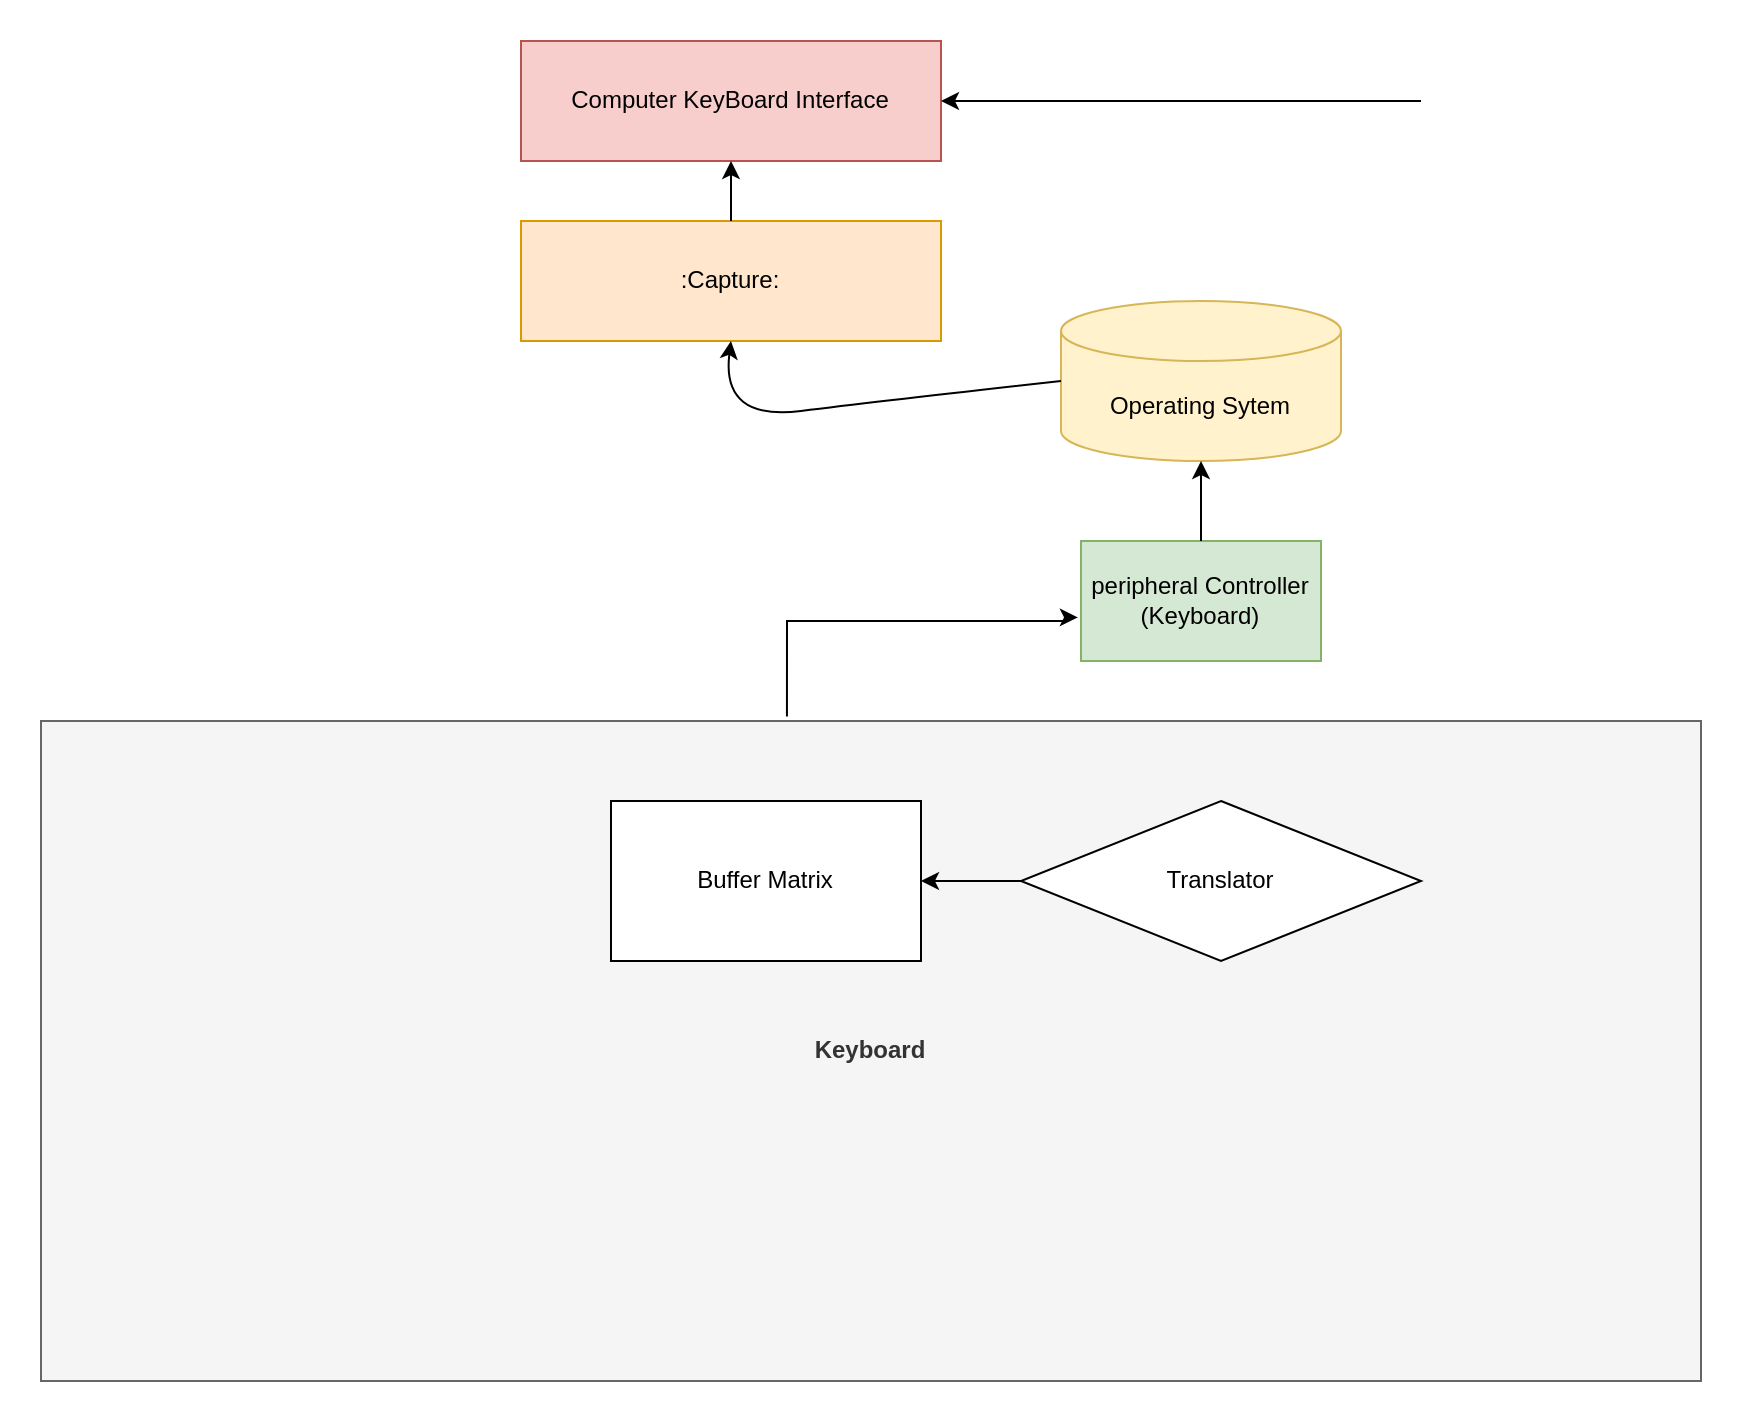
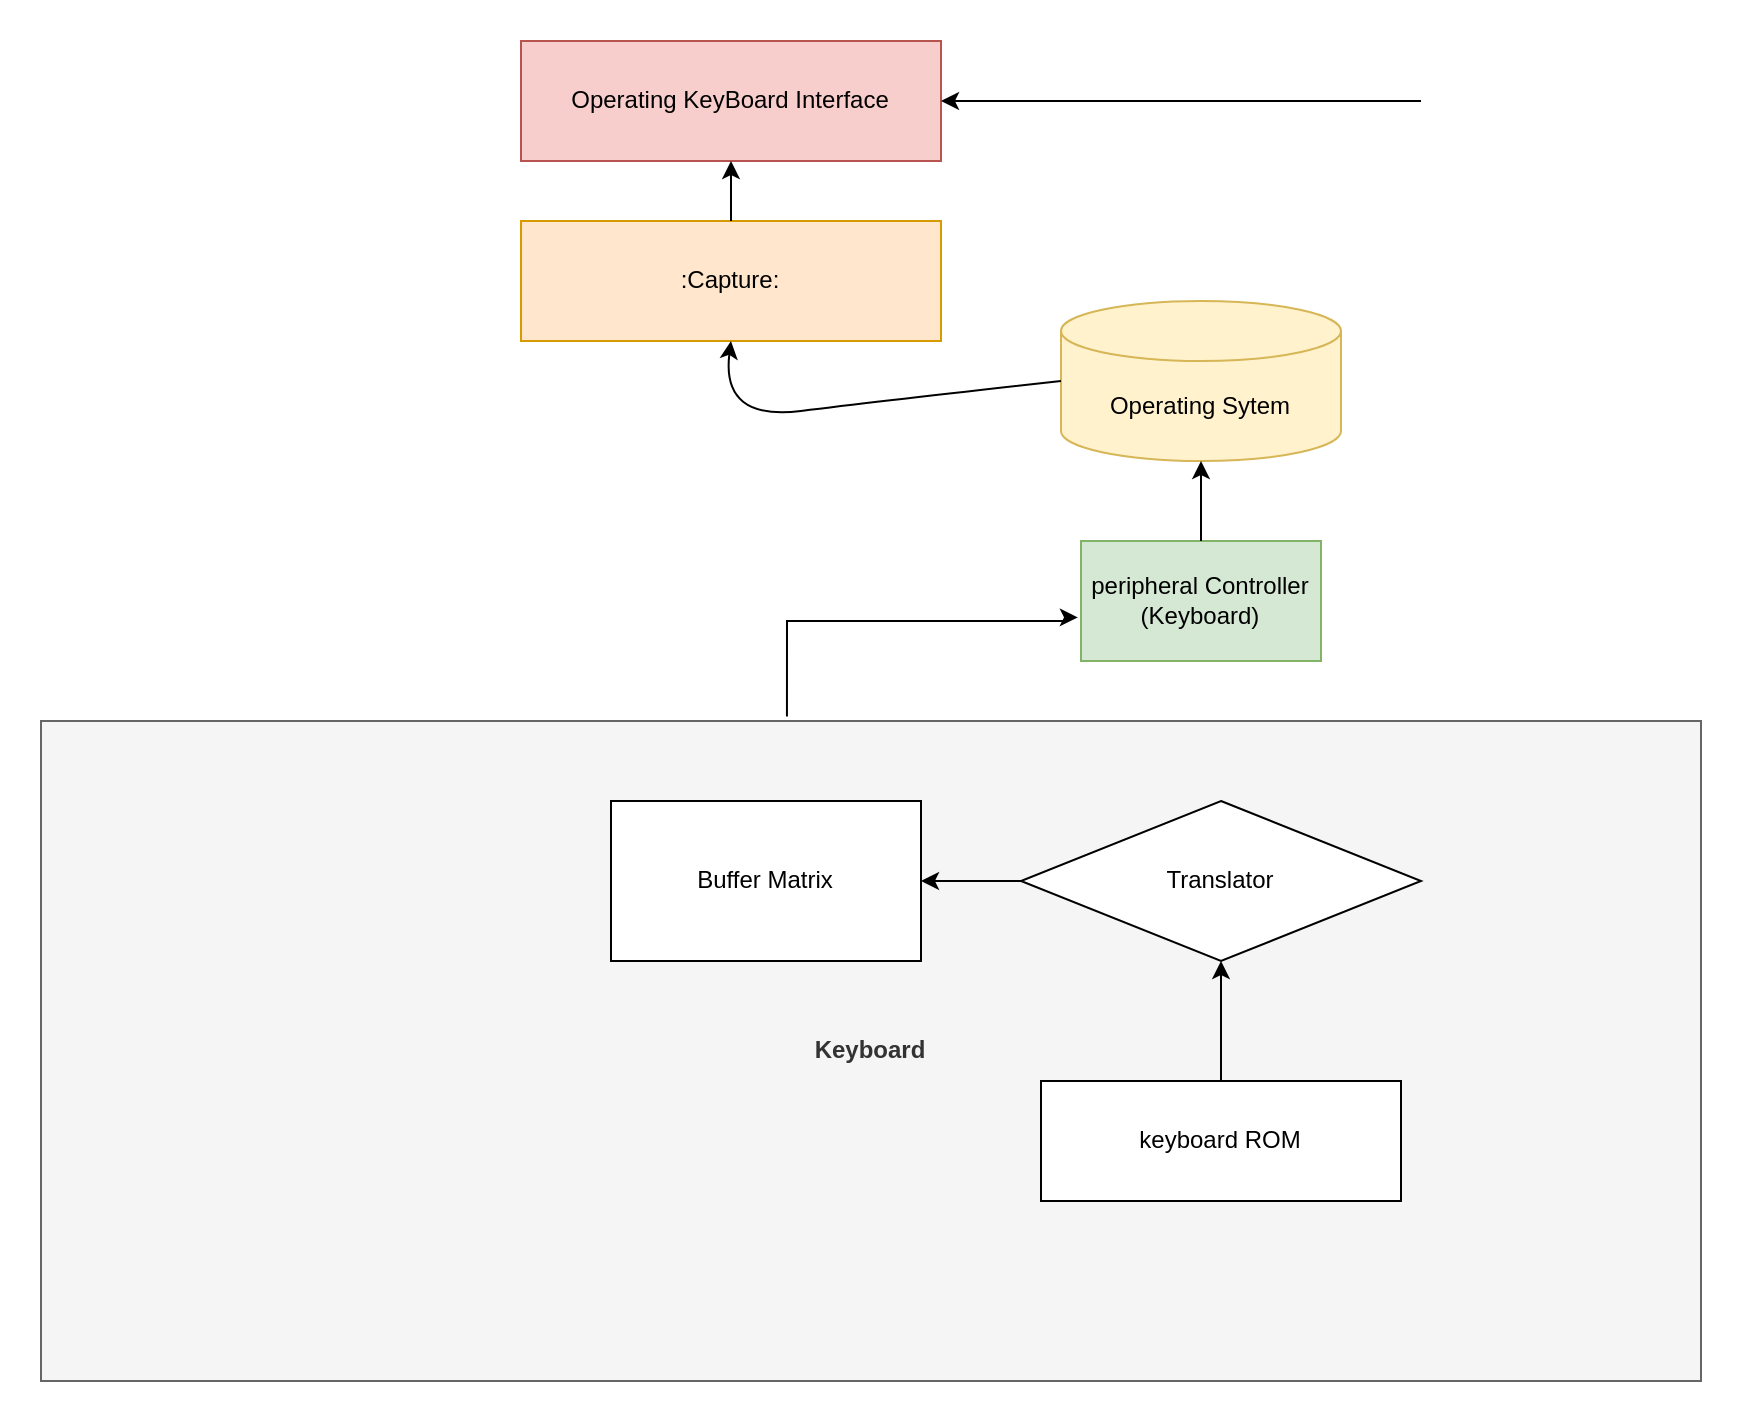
node "Computer KeyBoard Interface": label "Computer KeyBoard Interface" -> "Operating KeyBoard Interface"
edge "keyboard ROM" -> "Translator": added
node "keyboard ROM": added
